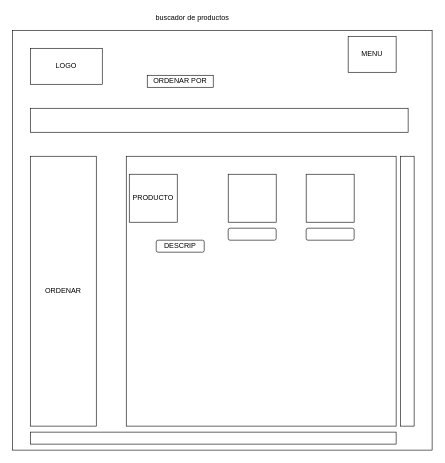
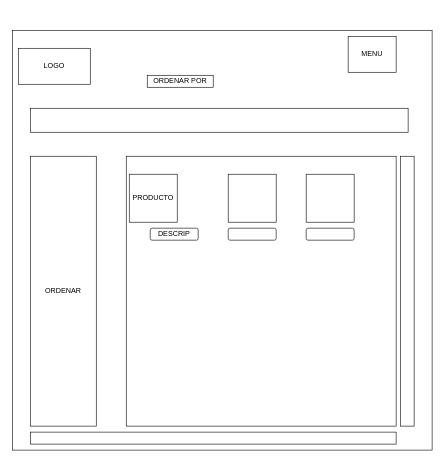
node "buscador de productos": removed
node "LOGO": moved (66, 66) -> (54, 66)
node "DESCRIP": moved (180, 246) -> (174, 234)
